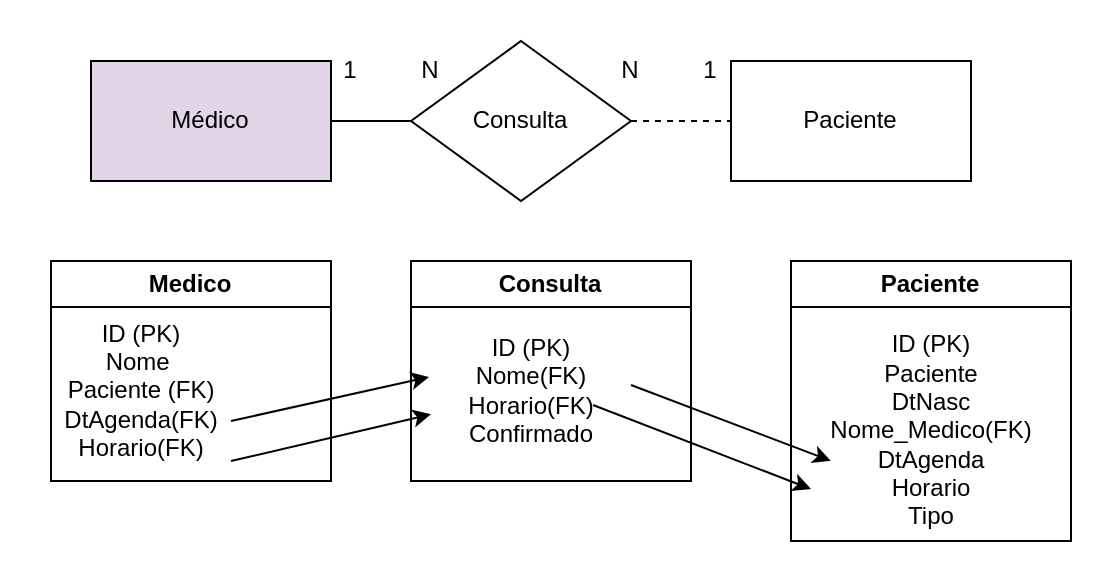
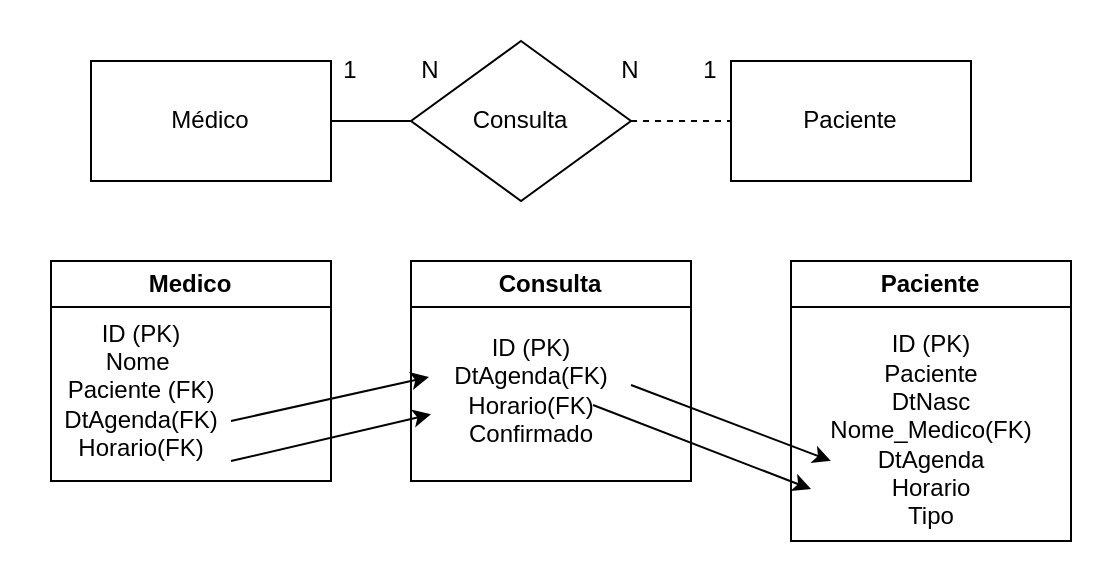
node "Médico": fillcolor #e1d5e7 -> #ffffff
node "ID (PK) Nome(FK) Horario(FK) Confirmado": label "ID (PK) Nome(FK) Horario(FK) Confirmado" -> "ID (PK) DtAgenda(FK) Horario(FK) Confirmado"
